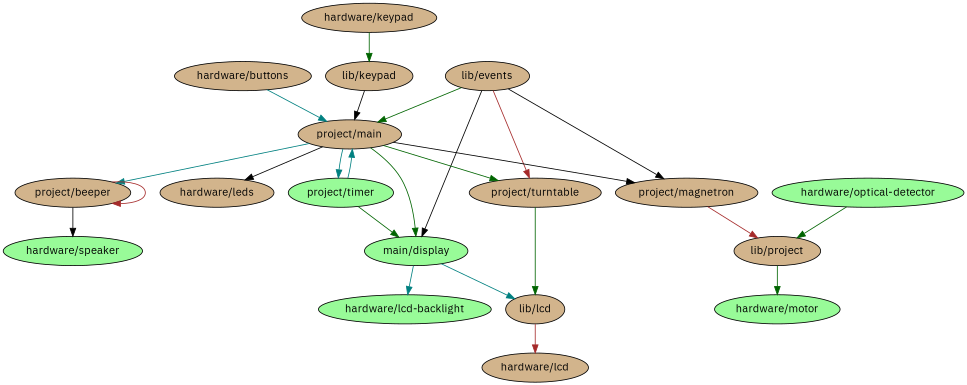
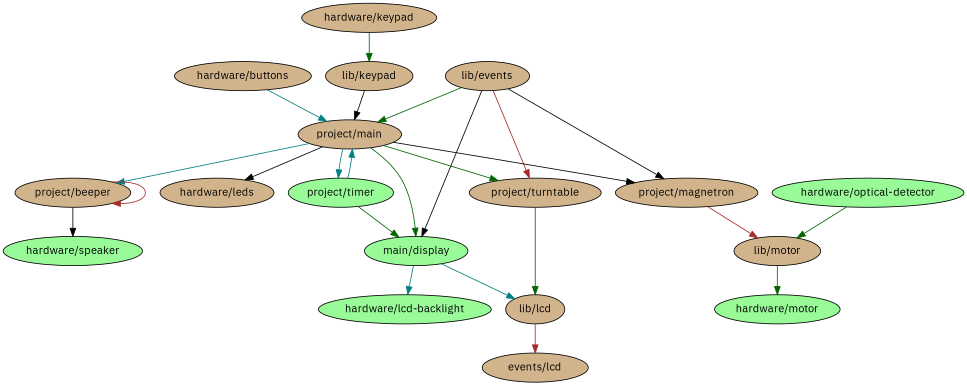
node "lib/project": label "lib/project" -> "lib/motor"
node "hardware/lcd": label "hardware/lcd" -> "events/lcd"
